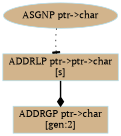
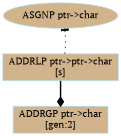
edge "ASGNP ptr->char" -> "ADDRLP ptr->ptr->char [s]": reversed
